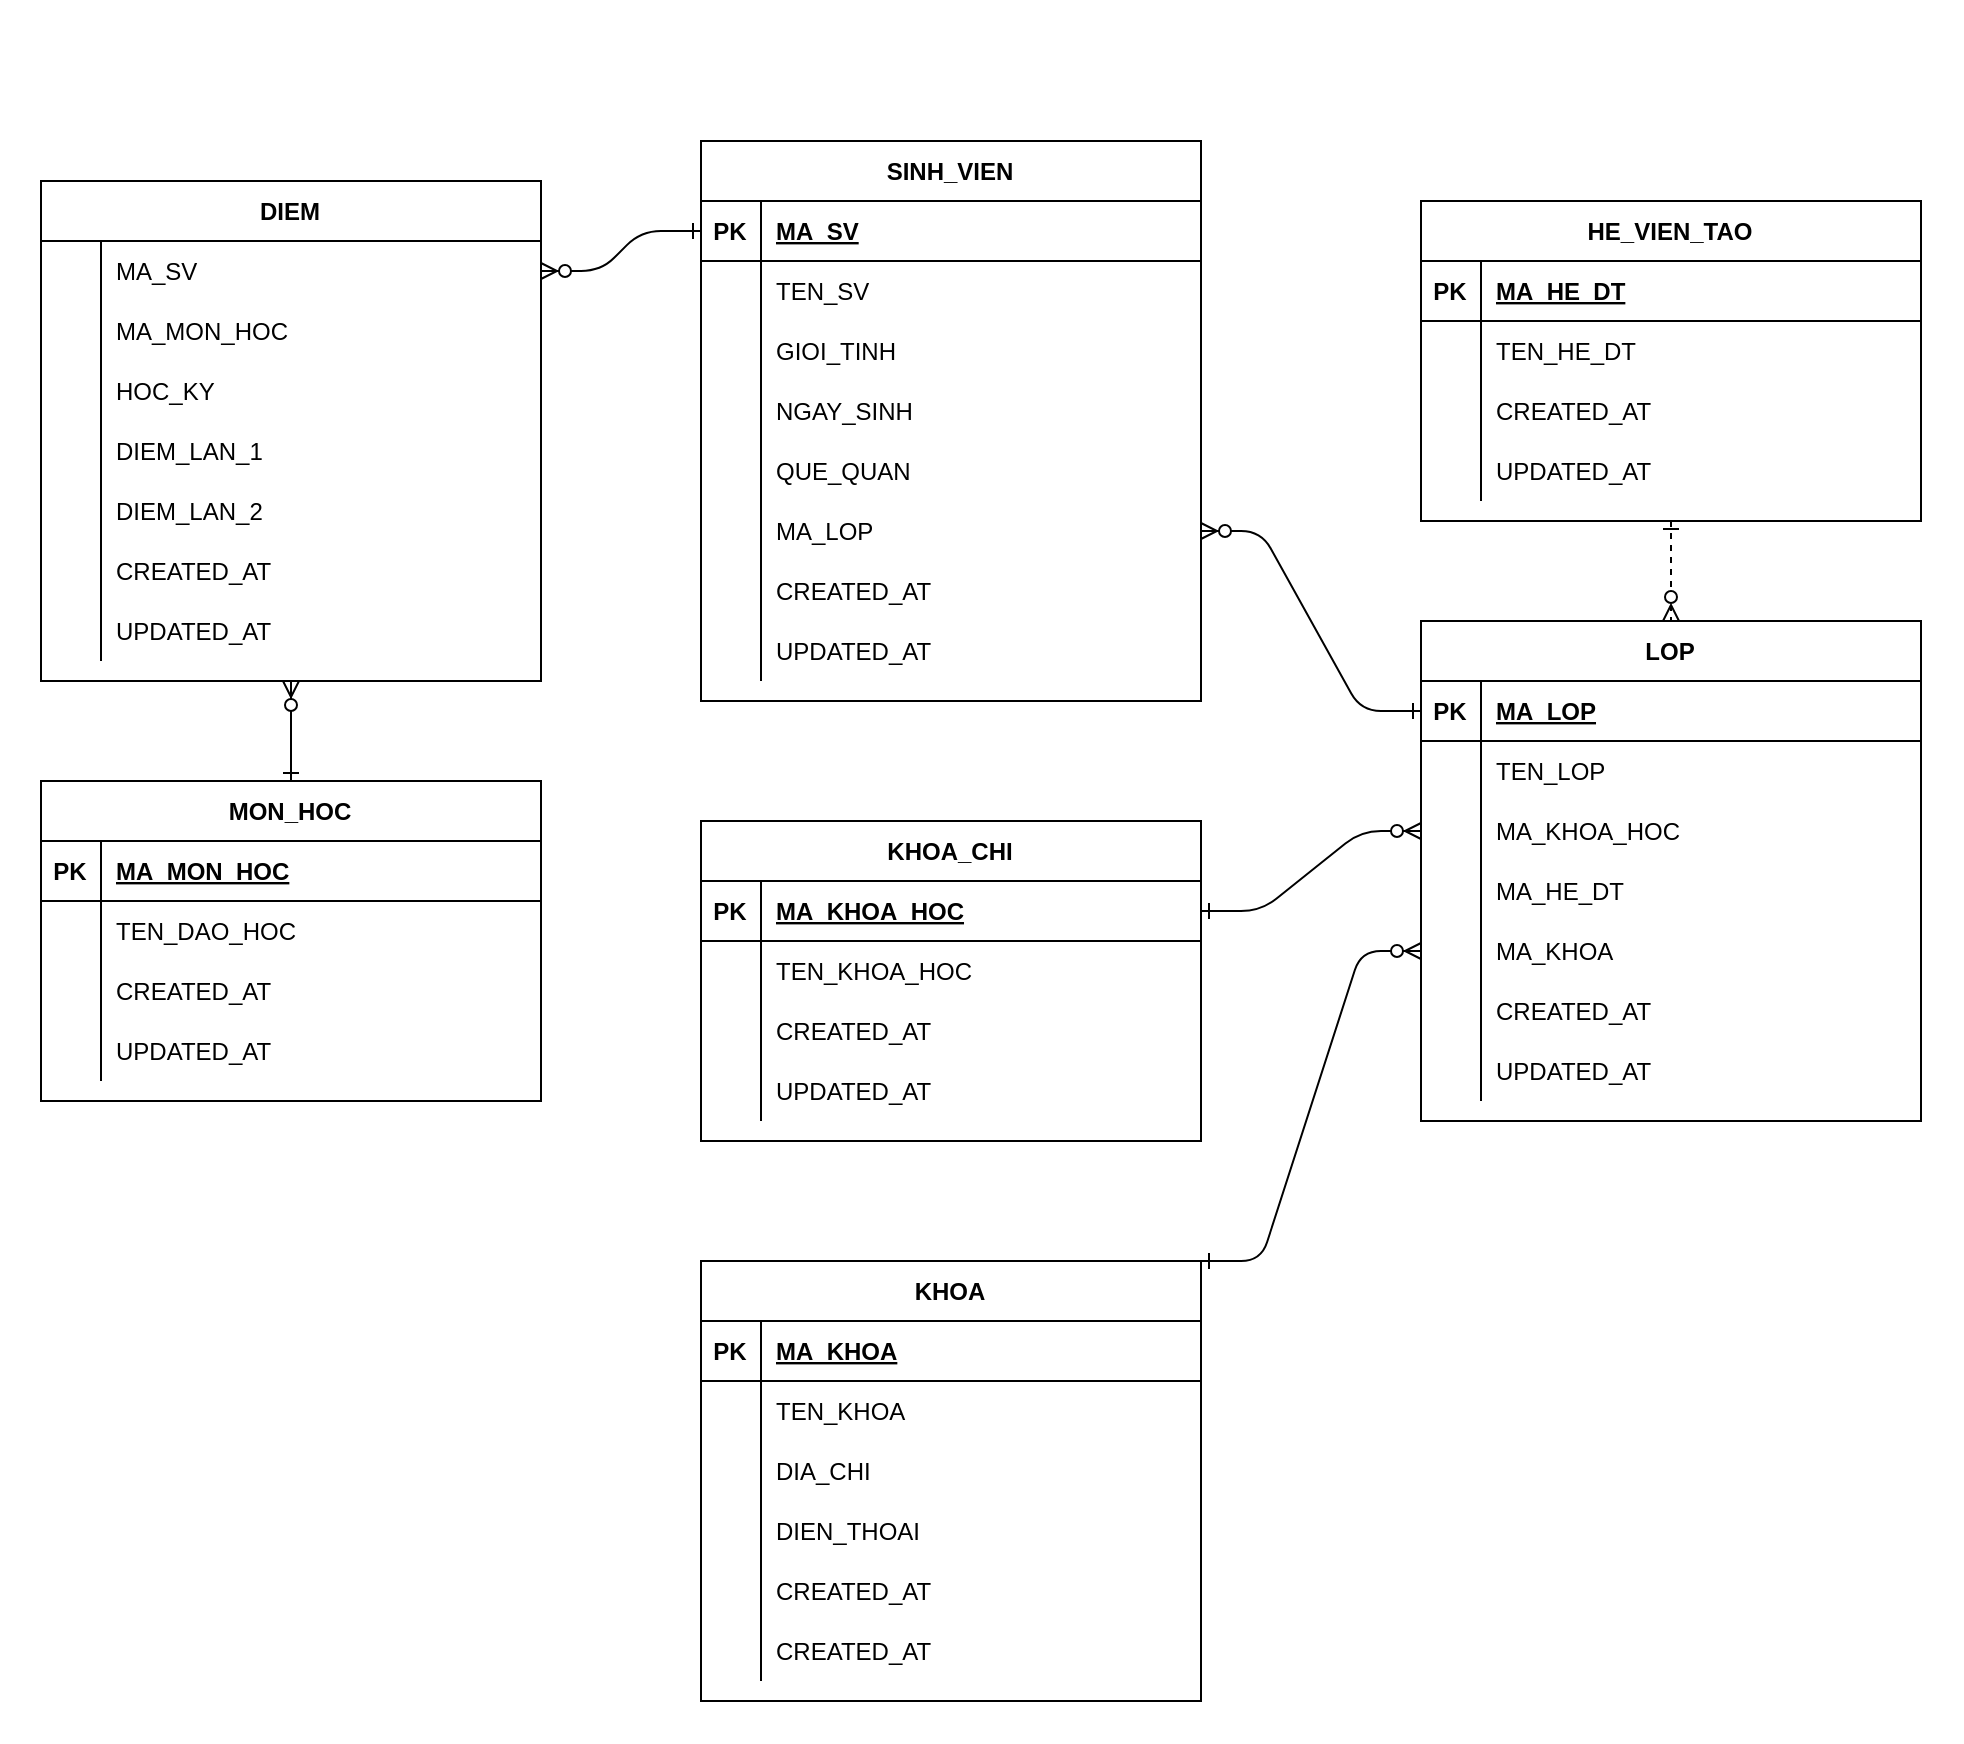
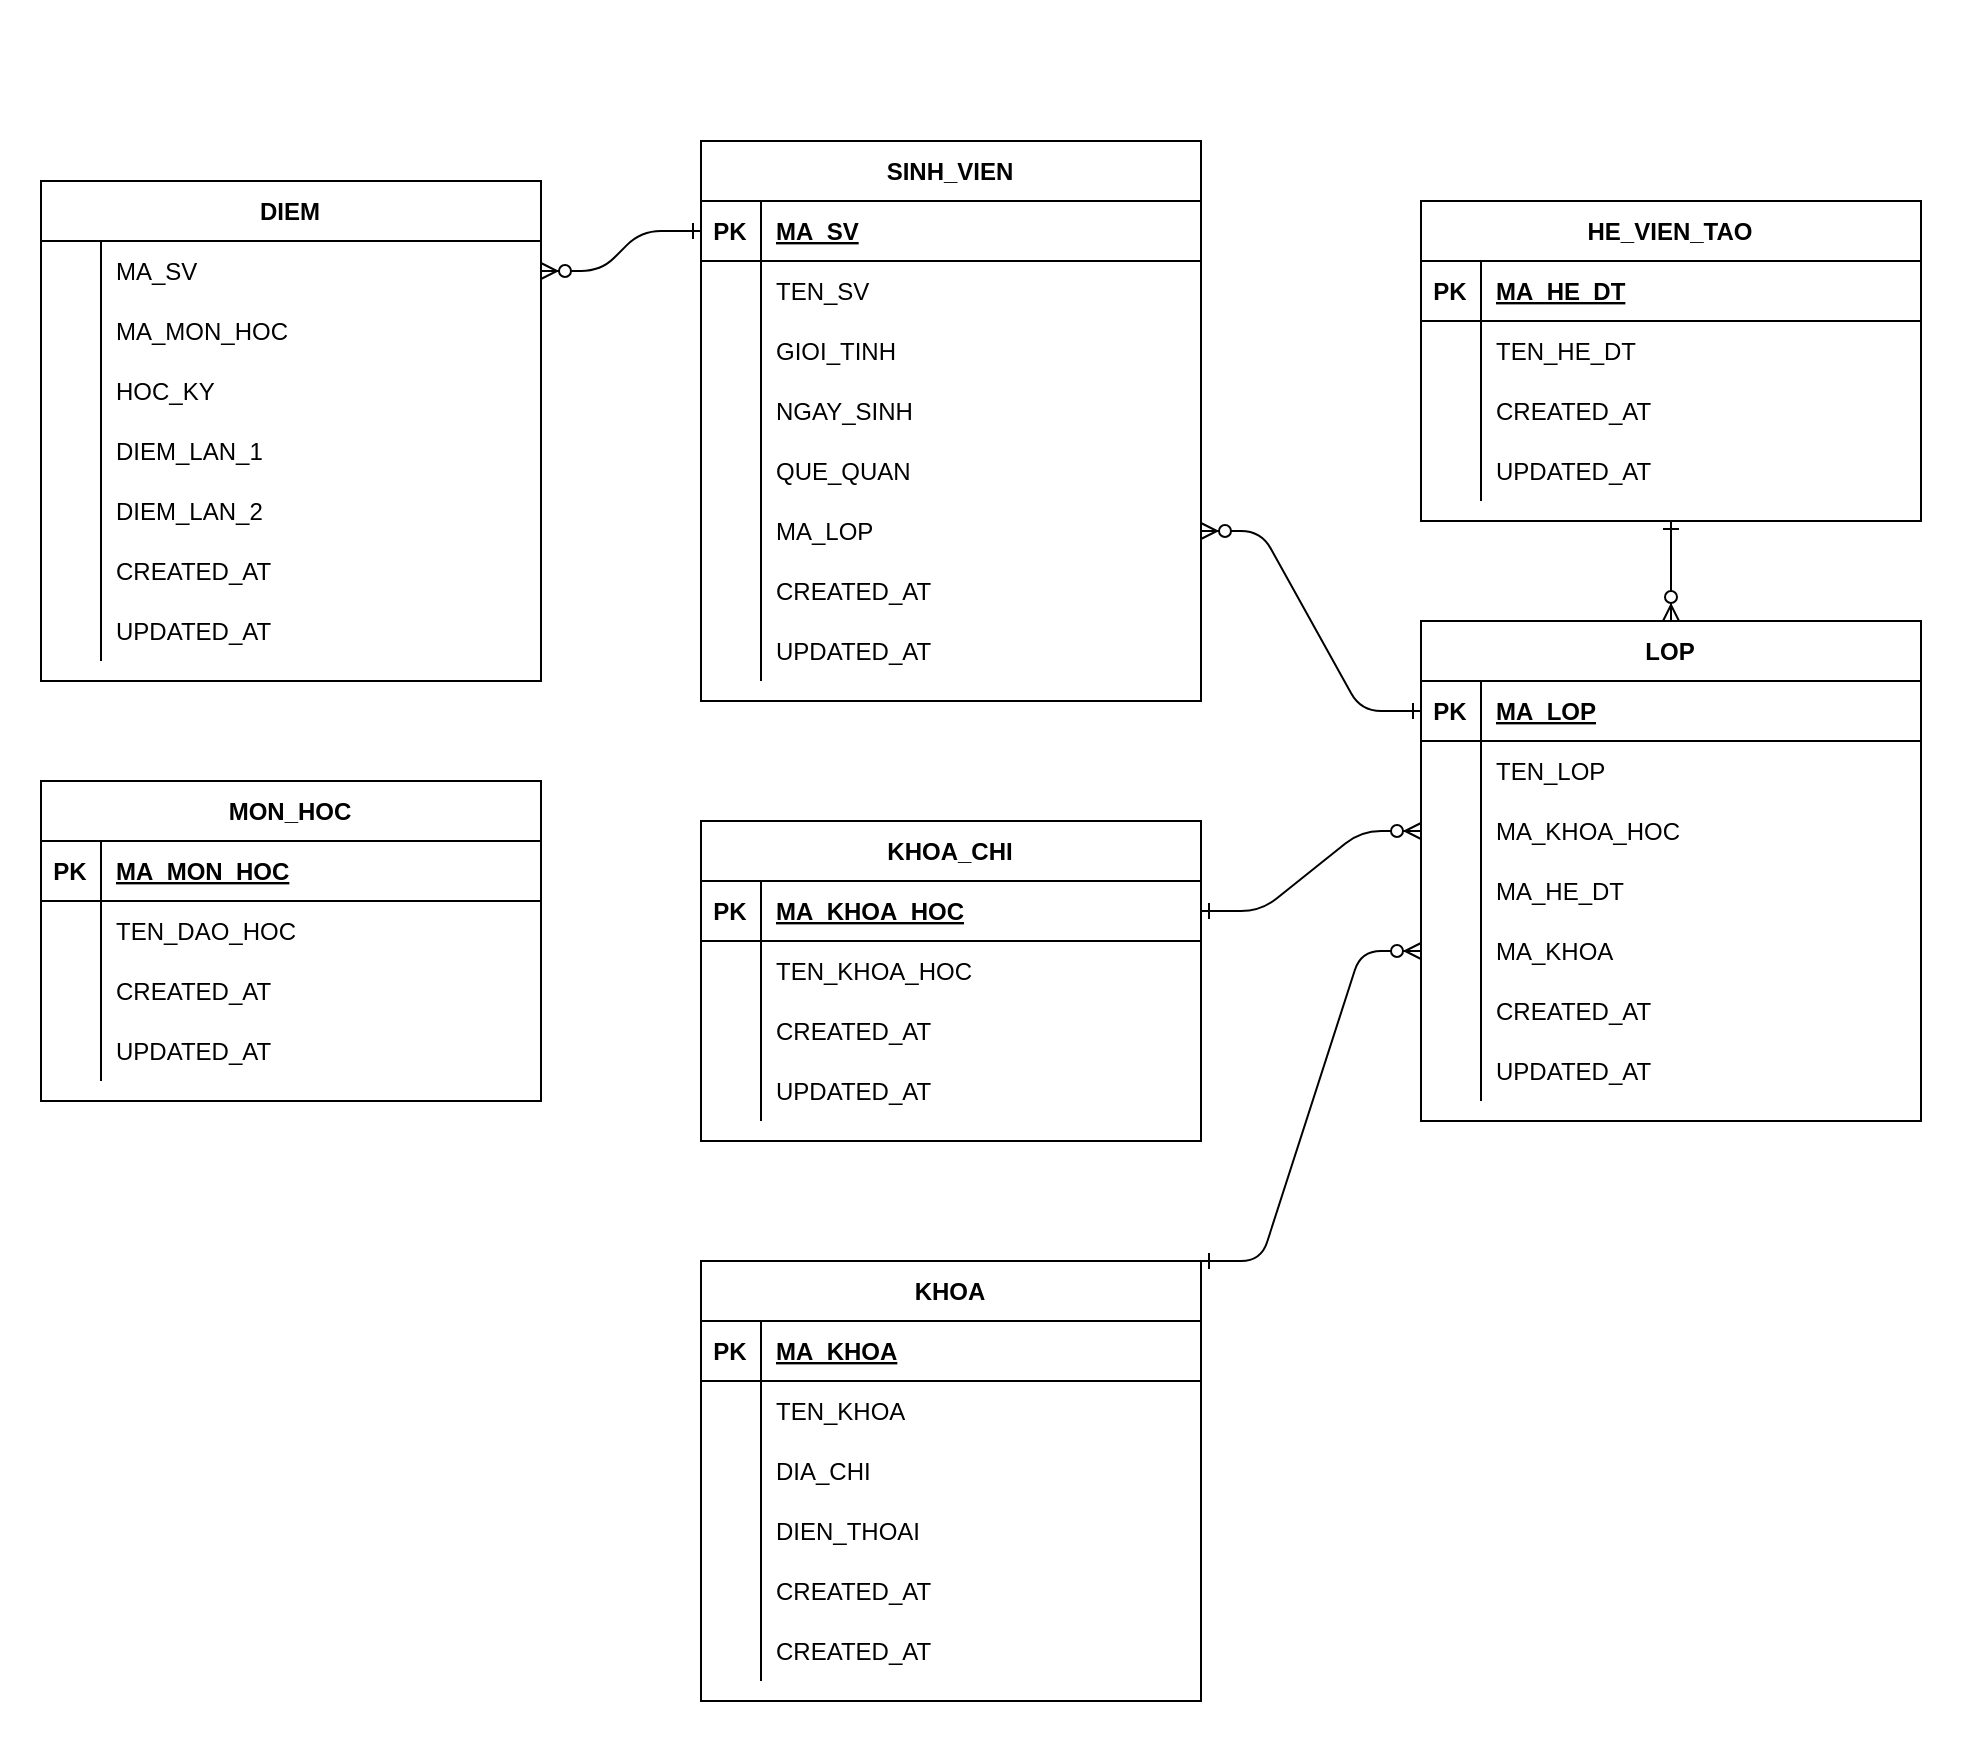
edge "HE_VIEN_TAO" -- "LOP": style dashed -> solid
edge "DIEM" -- "MON_HOC": removed
